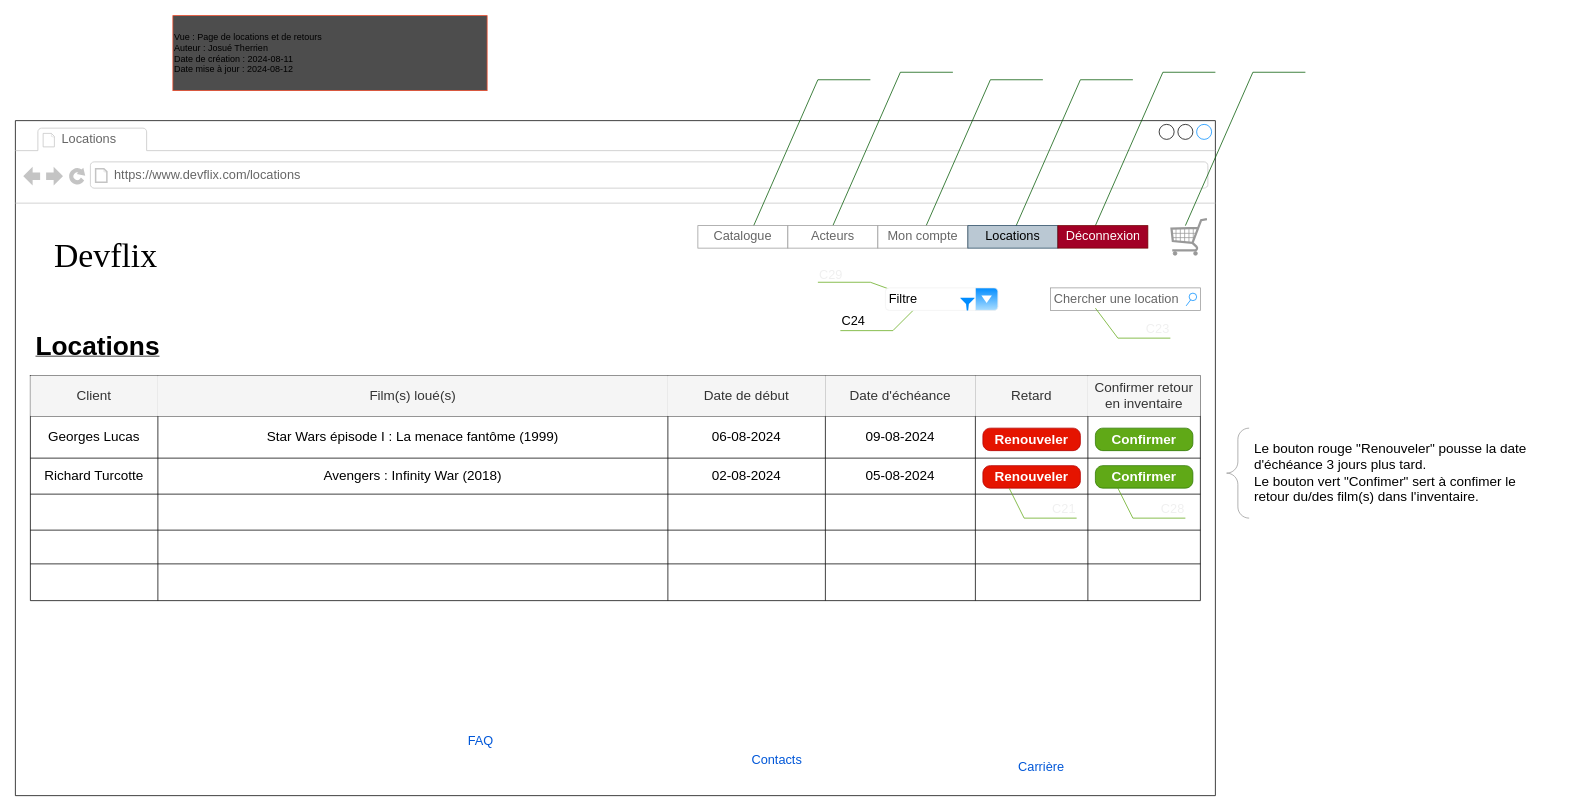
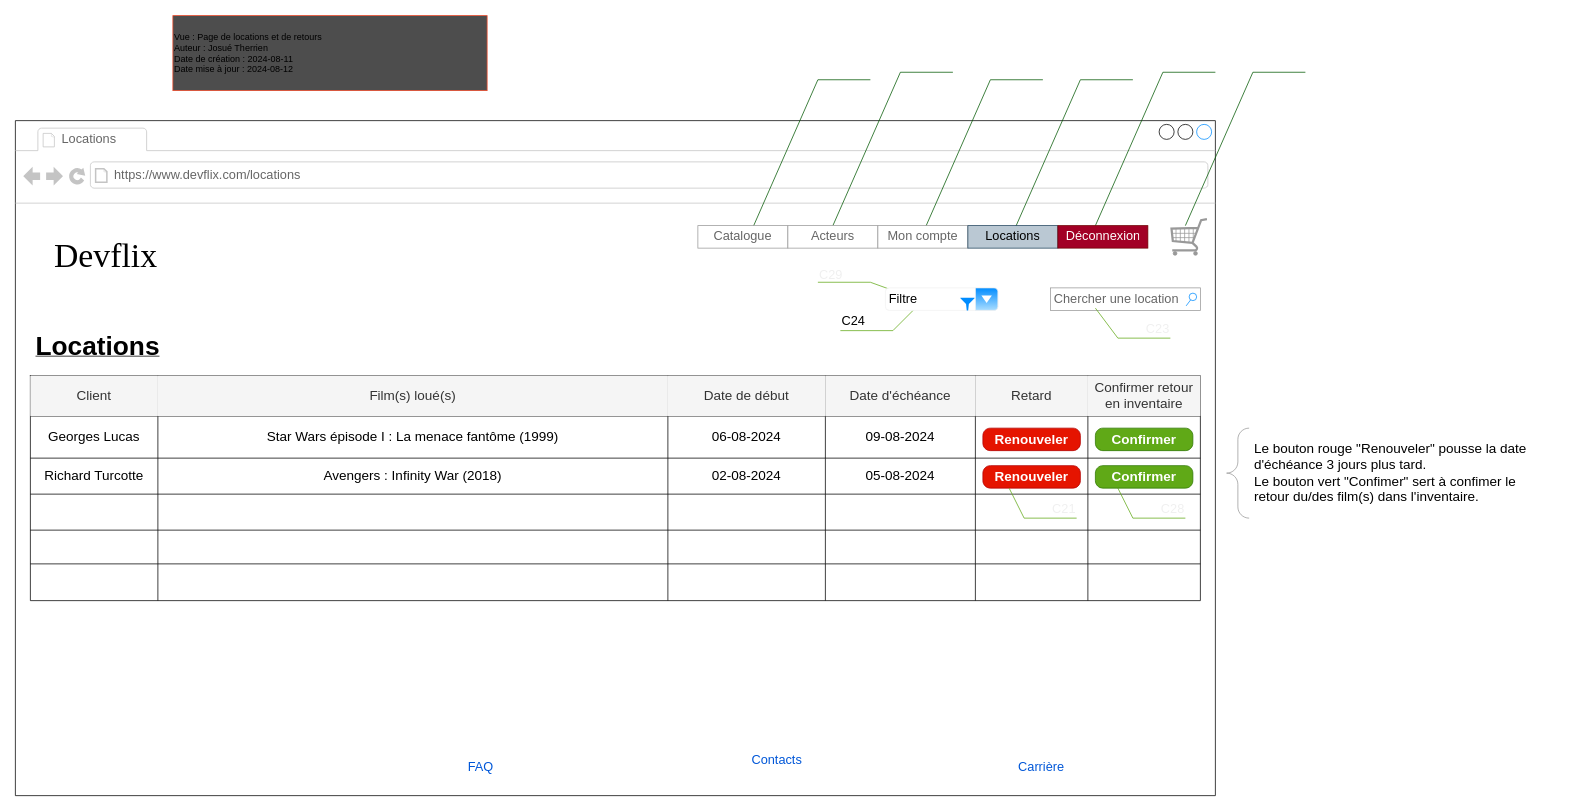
node "FAQ": moved (480, 741) -> (480, 767)
